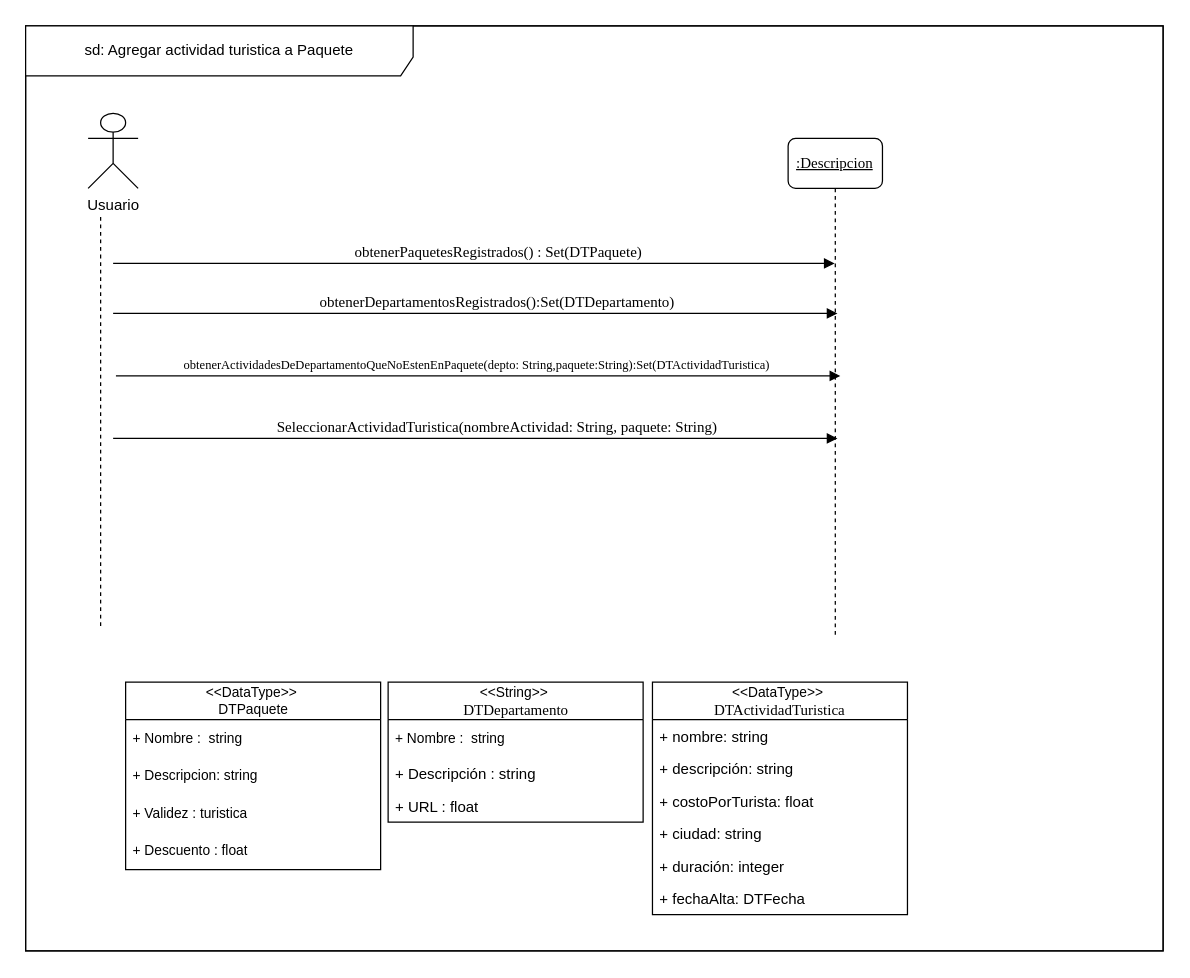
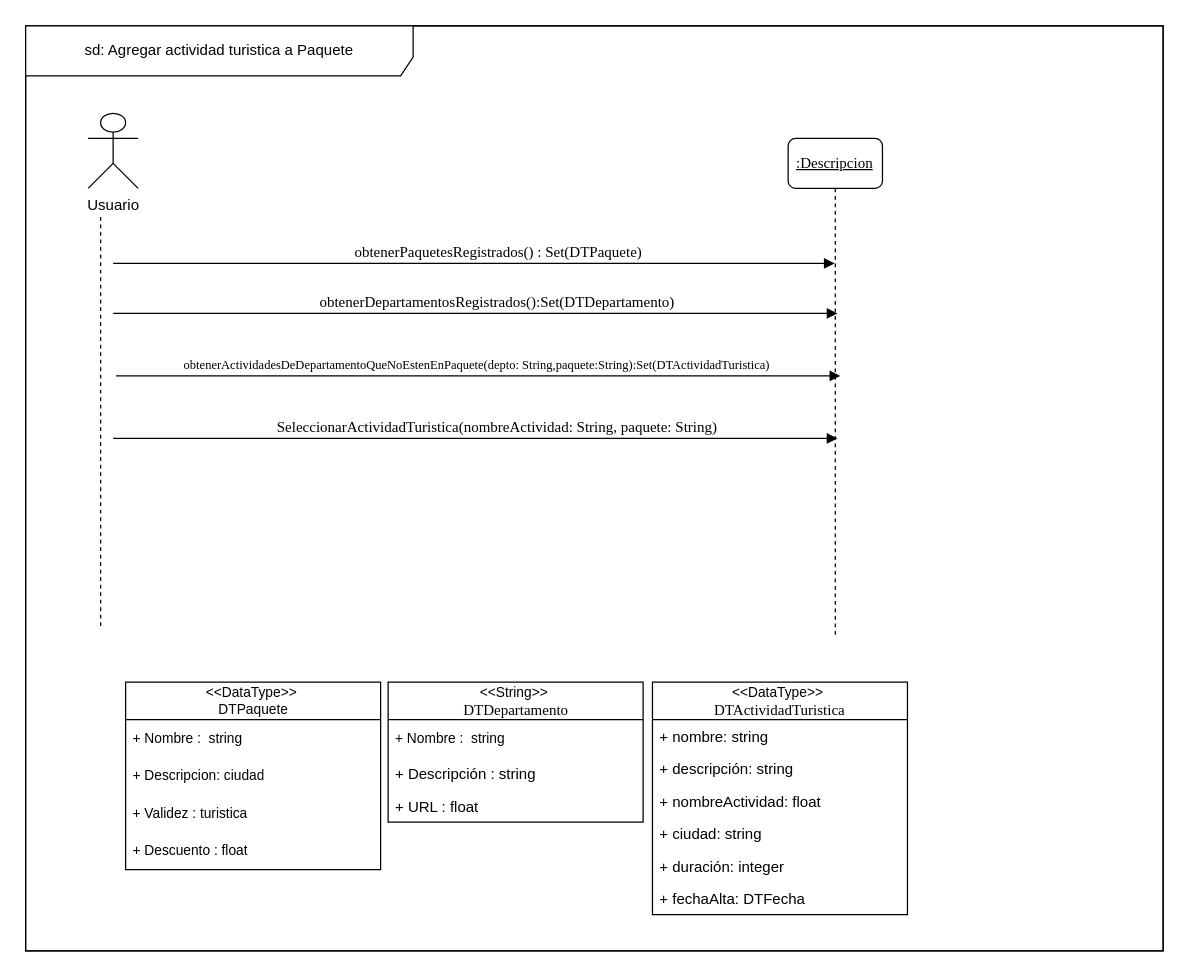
node "+ Descripcion: string": label "+ Descripcion: string" -> "+ Descripcion: ciudad"
node "+ costoPorTurista: float": label "+ costoPorTurista: float" -> "+ nombreActividad: float"
